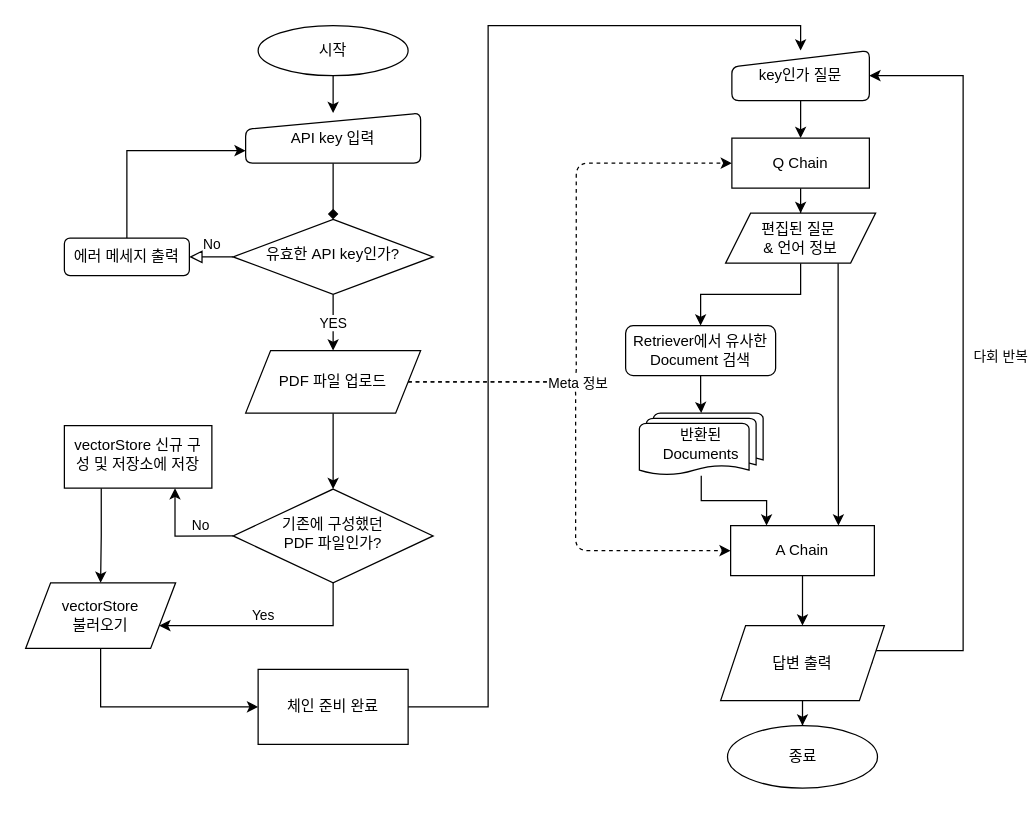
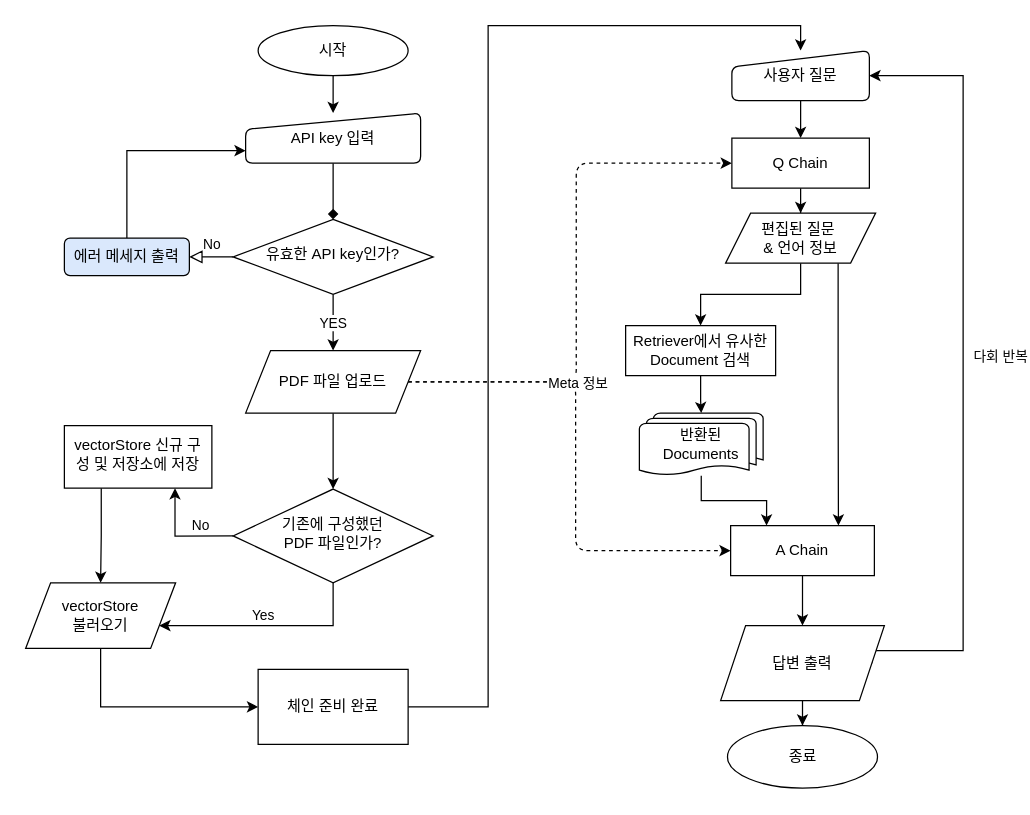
node "key인가 질문": label "key인가 질문" -> "사용자 질문"
node "에러 메세지 출력": fillcolor #ffffff -> #dae8fc
node "Retriever에서 유사한 Document 검색": shape rounded rectangle -> rectangle
